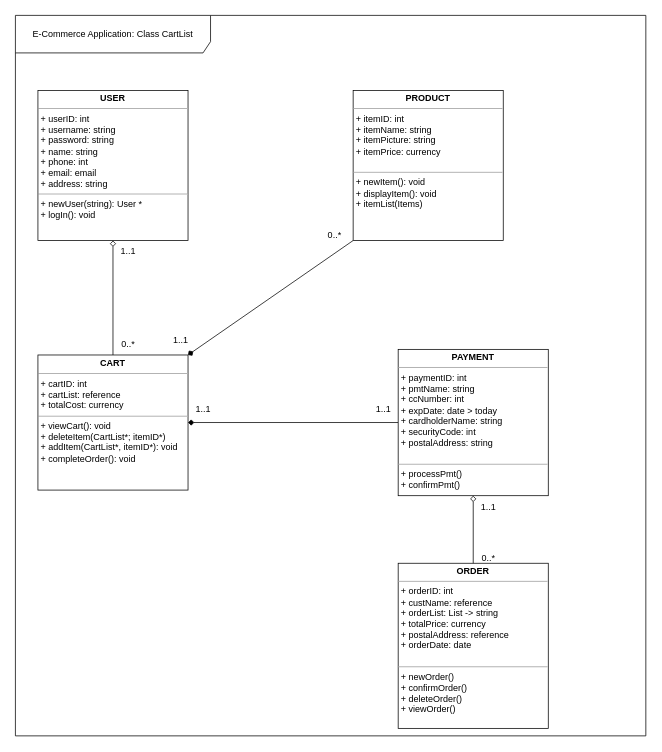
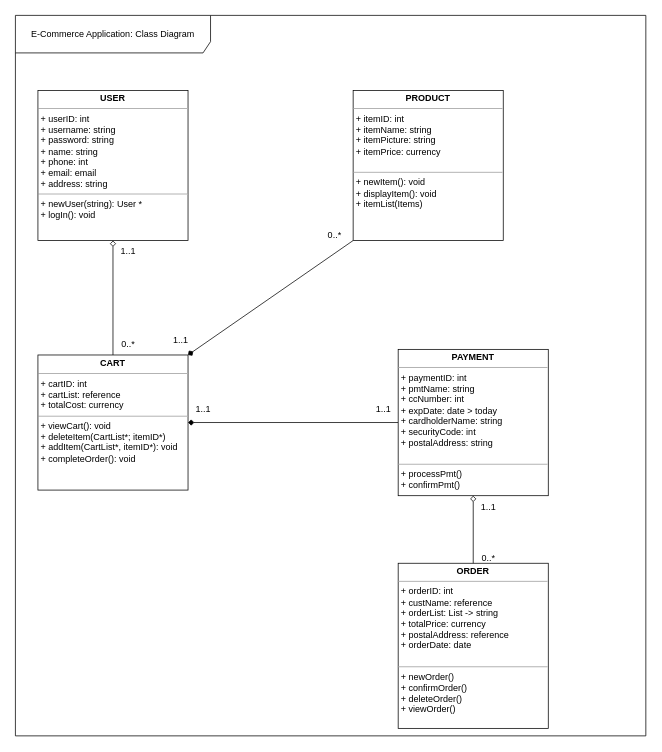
node "E-Commerce Application: Class CartList": label "E-Commerce Application: Class CartList" -> "E-Commerce Application: Class Diagram"
